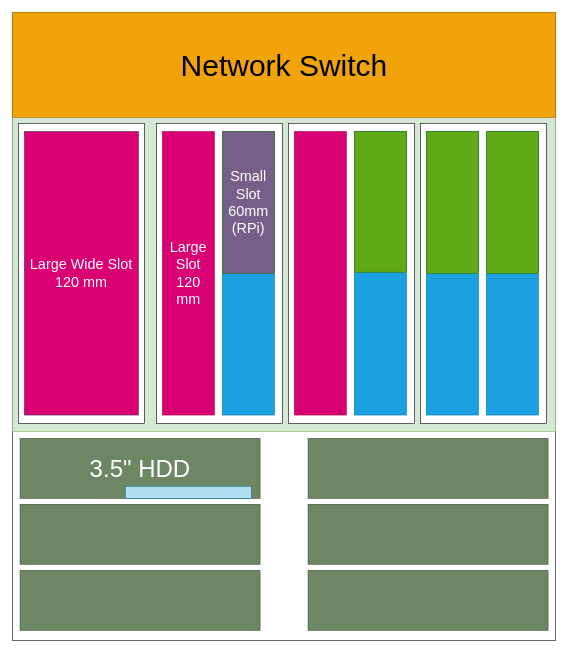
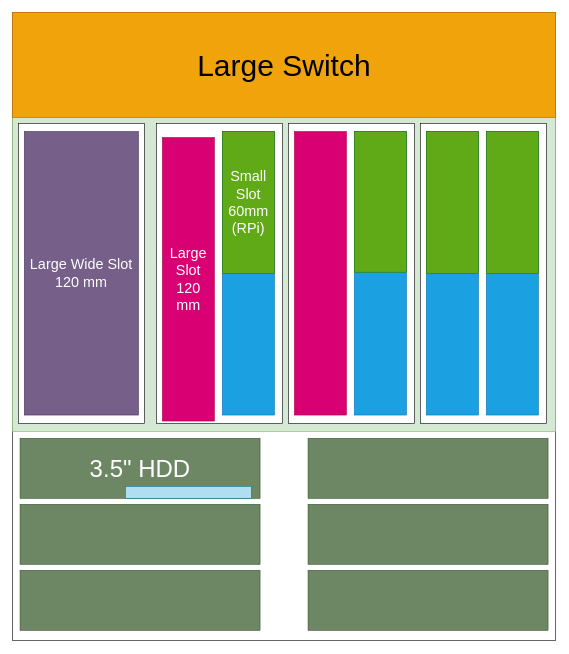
node "Network Switch": label "Network Switch" -> "Large Switch"
node "Small Slot 60mm (RPi)": fillcolor #76608a -> #60a917
node "Large Wide Slot 120 mm": fillcolor #d80073 -> #76608a
node "Large Slot 120 mm": moved (188, 273) -> (188, 279)
